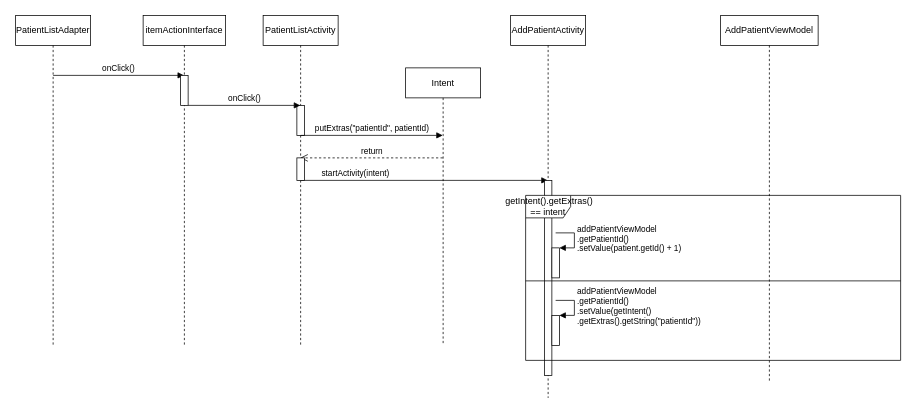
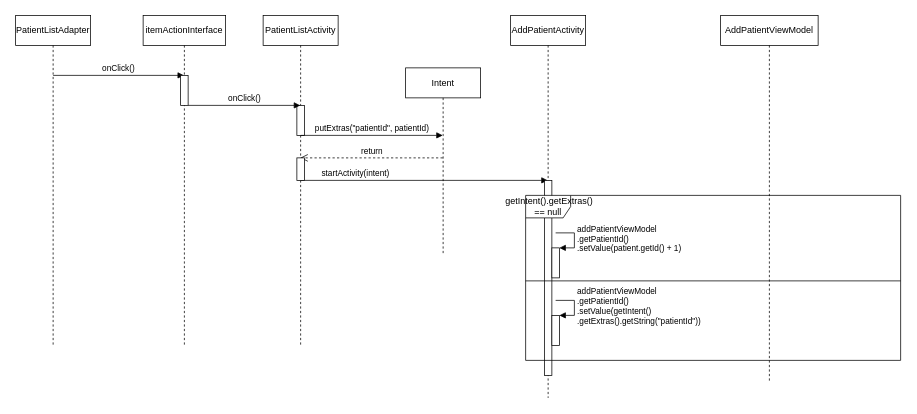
node "Intent": size 75x278 -> 75x188
node "getIntent().getExtras() == intent": label "getIntent().getExtras() == intent" -> "getIntent().getExtras() == null"
